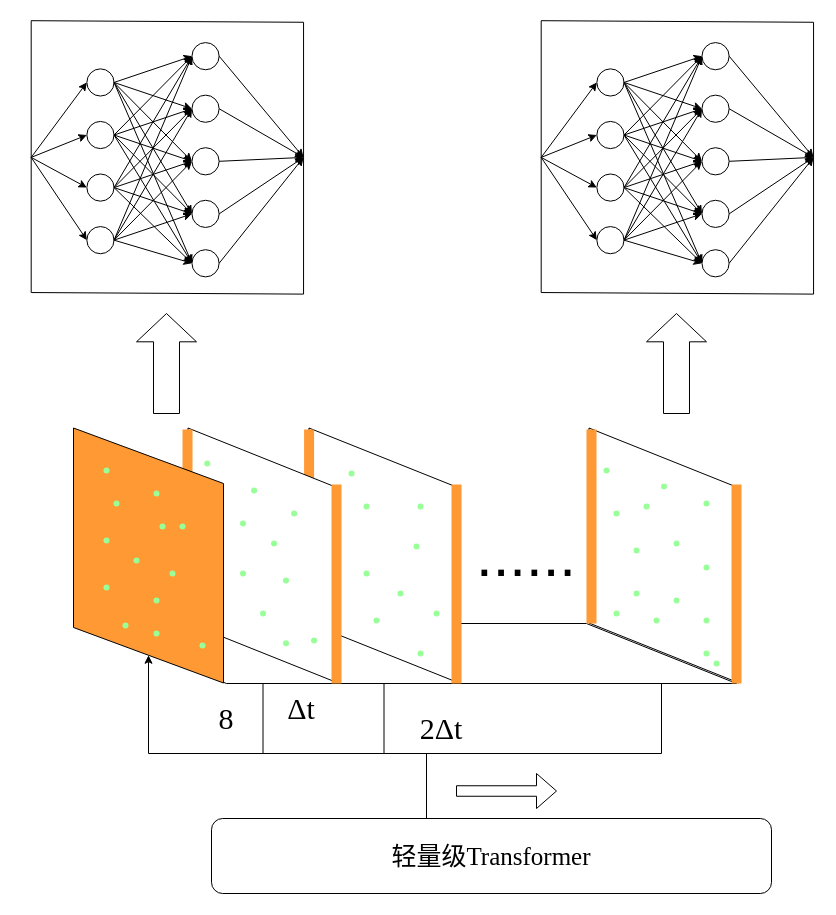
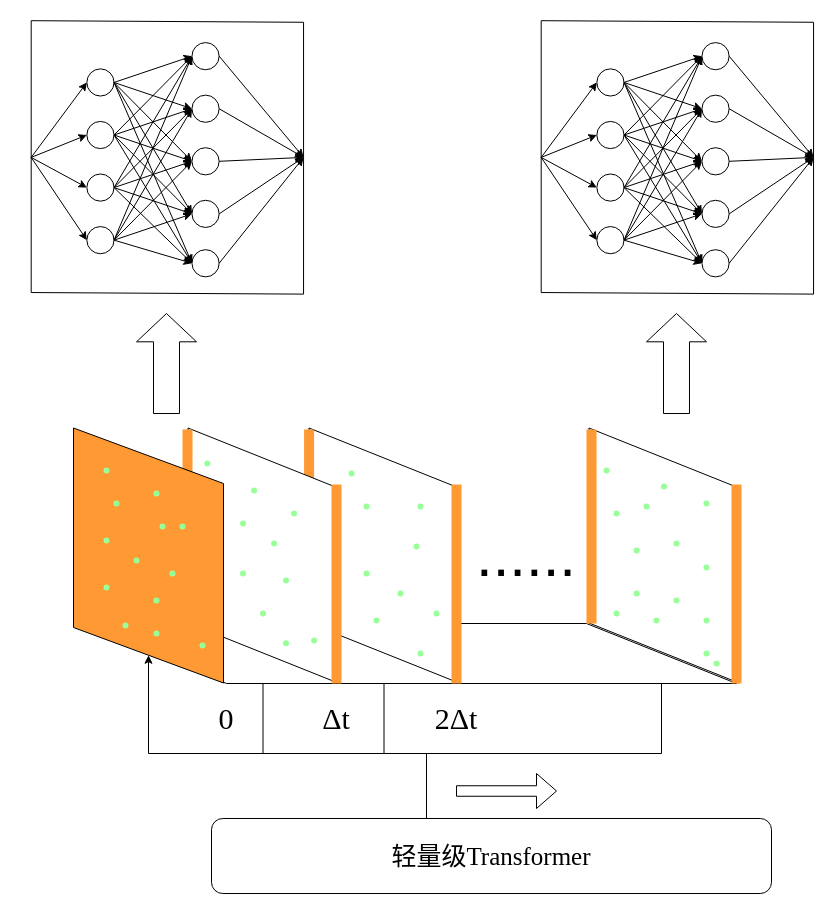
node "Δt": moved (302, 709) -> (337, 719)
node "8": label "8" -> "0"
node "2Δt": moved (442, 729) -> (457, 719)
